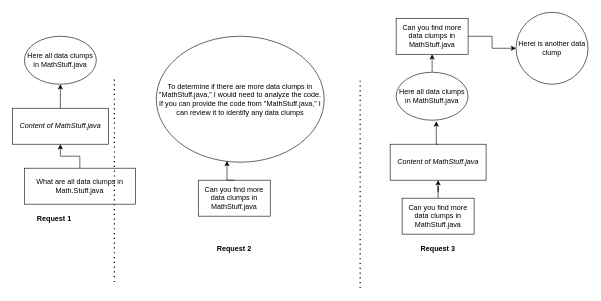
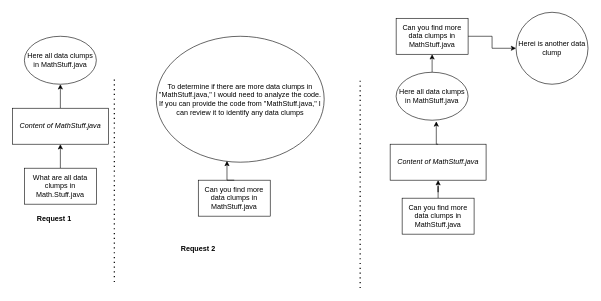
node "What are all data clumps in Math.Stuff.java": size 111x36 -> 72x36
node "Request 2": moved (234, 249) -> (198, 249)
node "Request 3": removed
